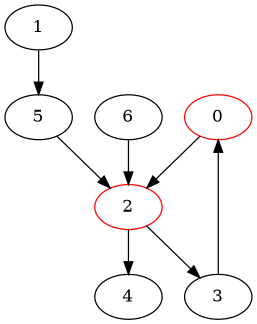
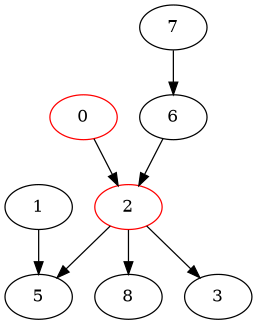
node "7": added
edge "5" -> "2": reversed
edge "3" -> "0": removed
node "4": label "4" -> "8"
